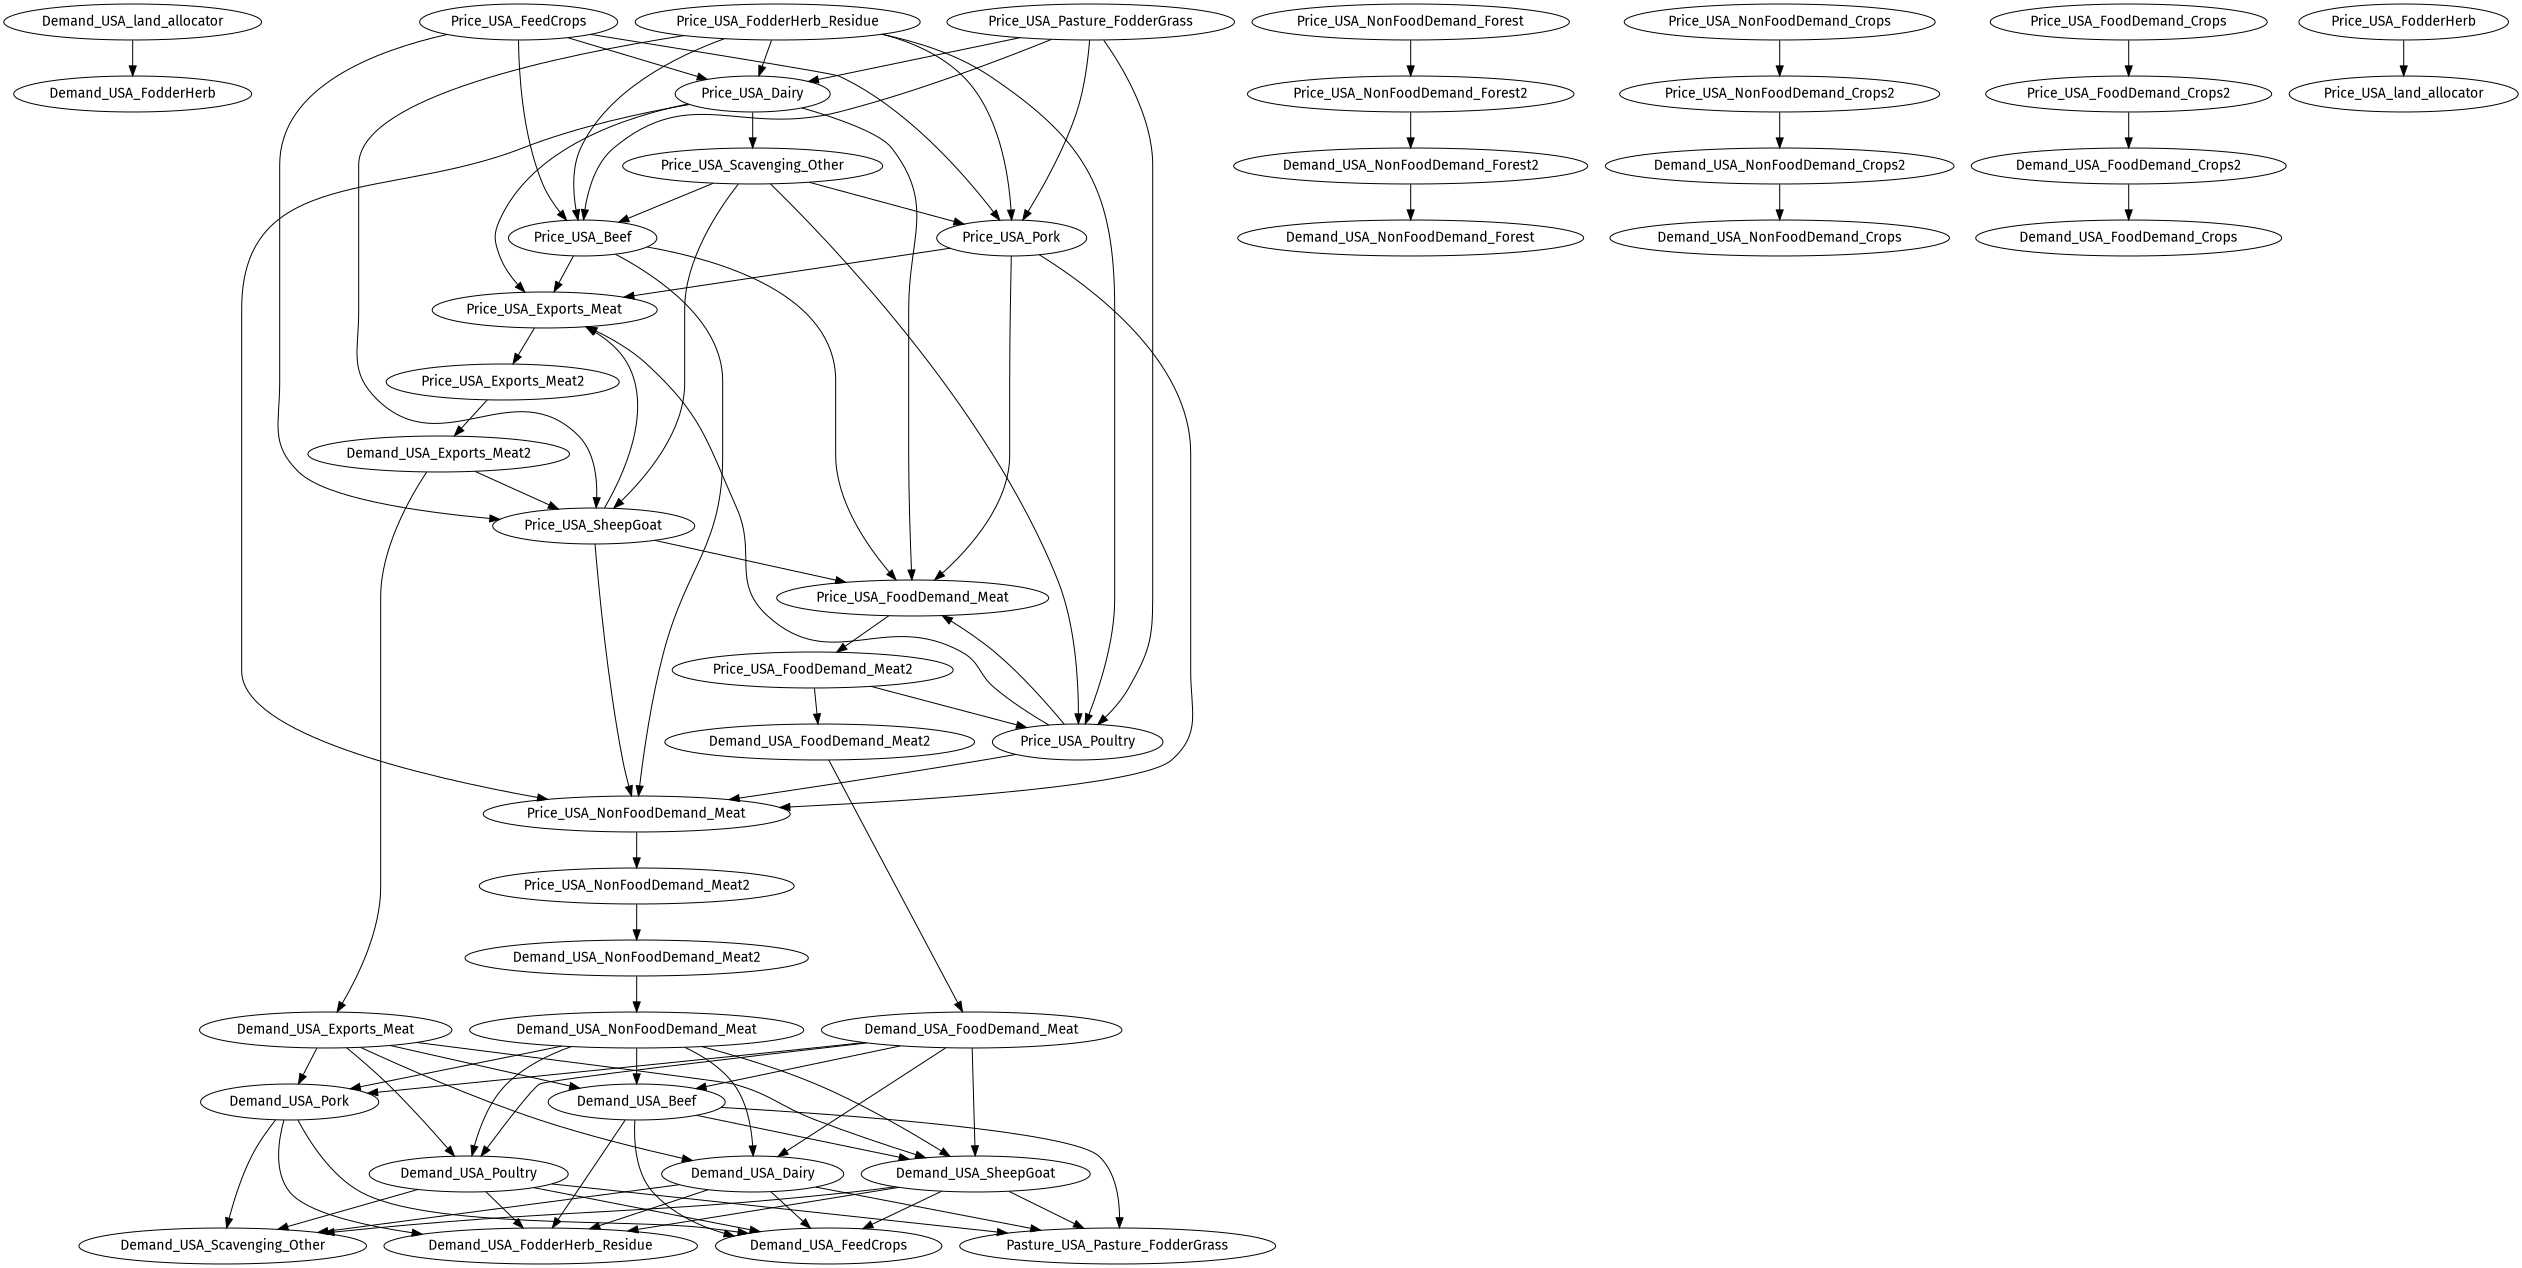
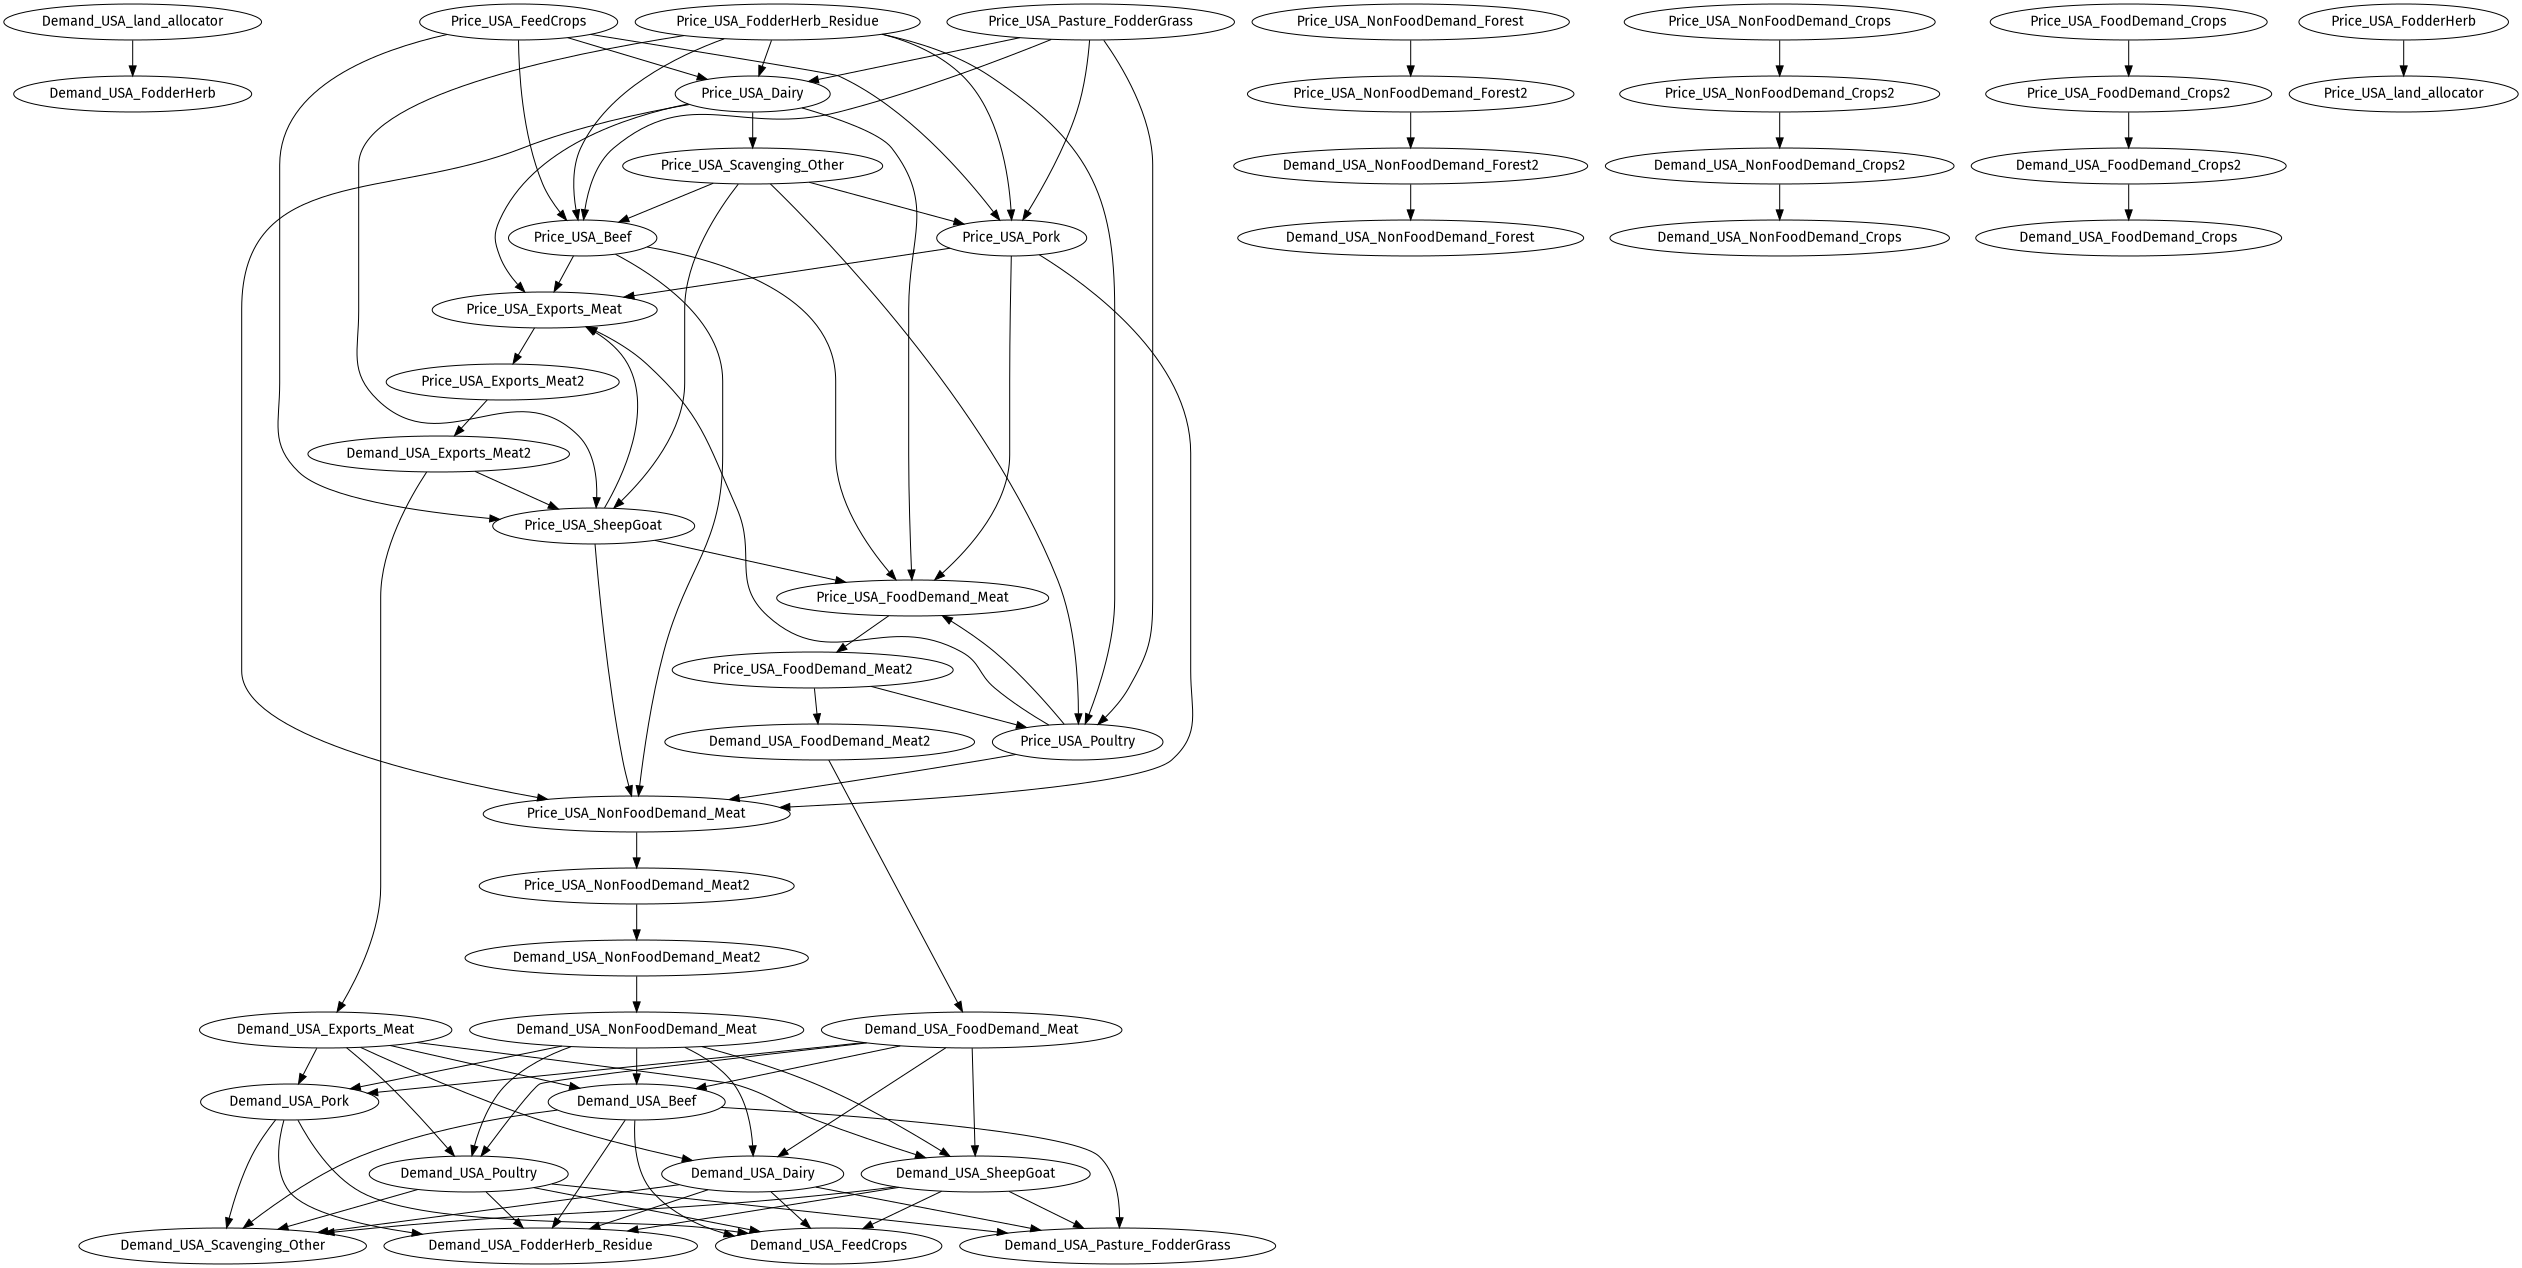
edge "Demand_USA_Beef" -> "Demand_USA_SheepGoat": now "Demand_USA_Beef" -> "Demand_USA_Scavenging_Other"
node "Pasture_USA_Pasture_FodderGrass": label "Pasture_USA_Pasture_FodderGrass" -> "Demand_USA_Pasture_FodderGrass"
